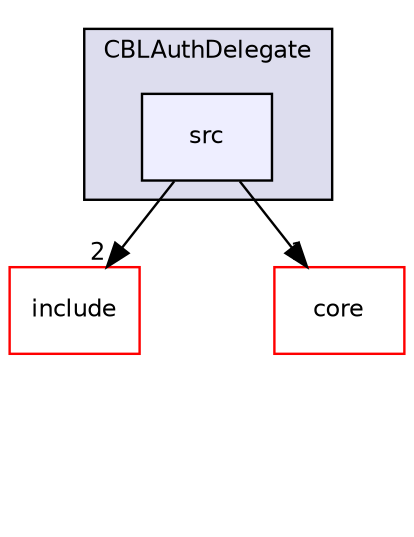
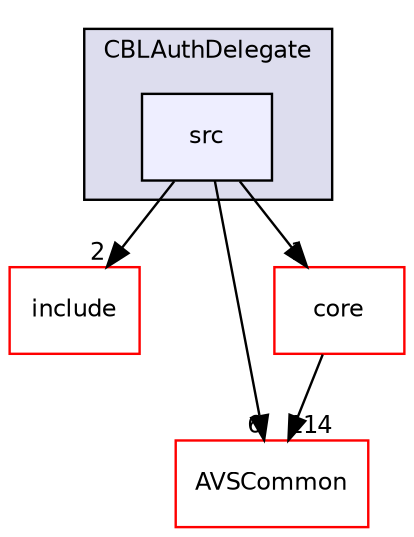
node "AVSCommon": added
